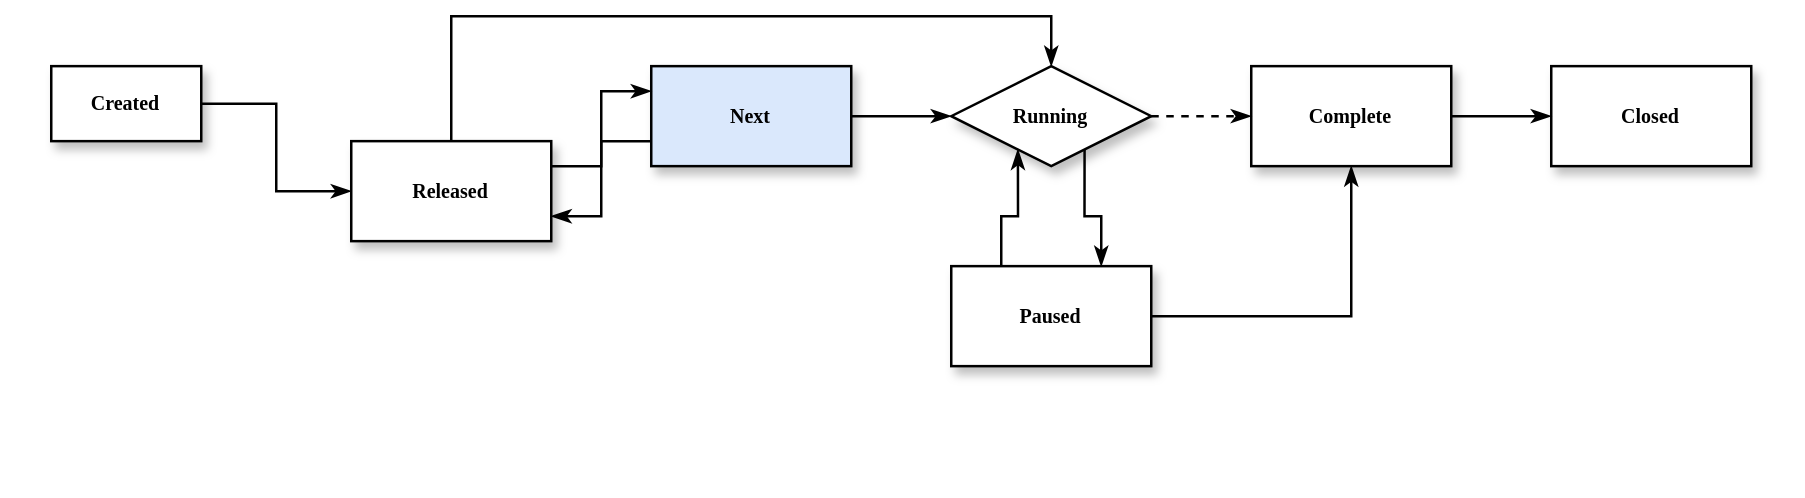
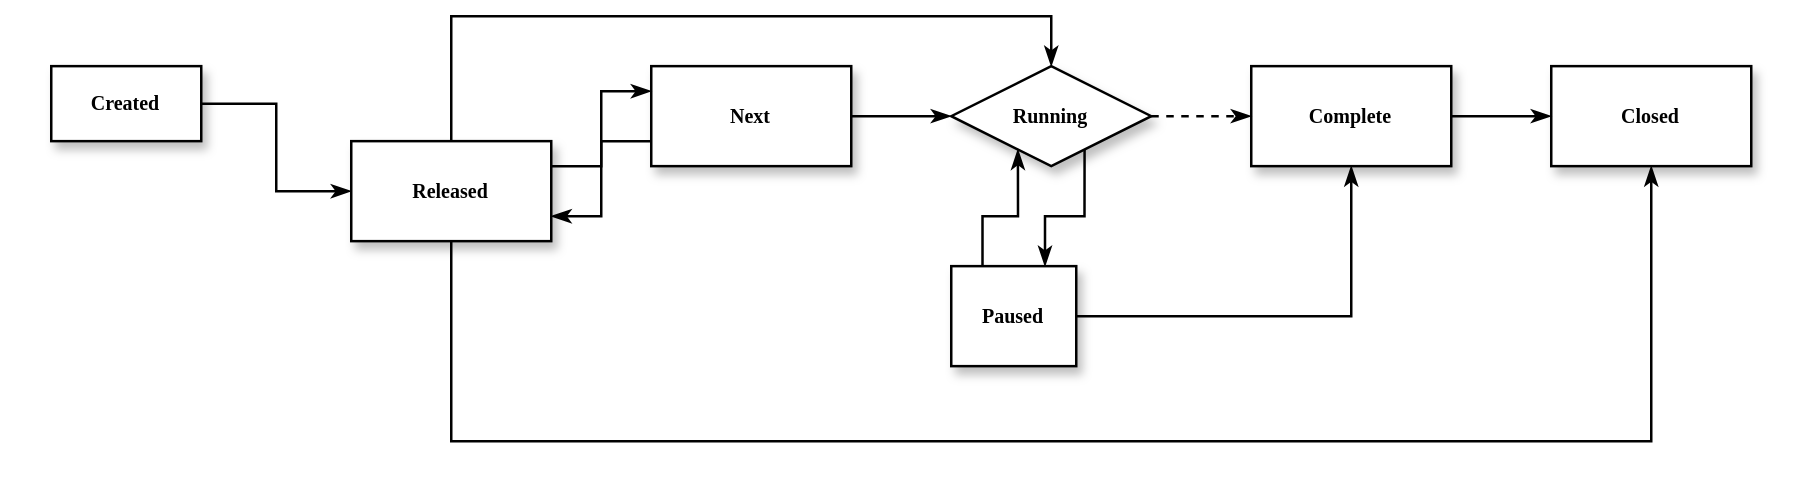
node "Next": fillcolor #dae8fc -> #ffffff
node "Paused": size 200x100 -> 125x100
edge "Released" -> "Closed": added
